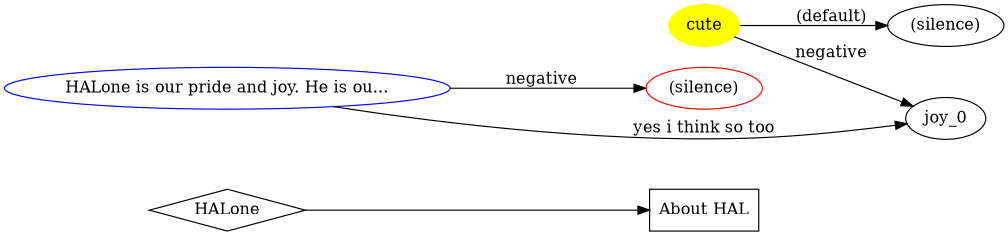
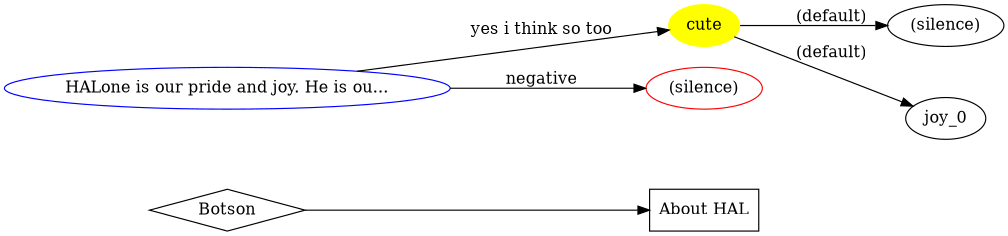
edge "cute" -> "joy_0": label "negative" -> "(default)"
edge "HALone is our pride and joy. He is ou..." -> "joy_0": now "HALone is our pride and joy. He is ou..." -> "cute"
node "HALone": label "HALone" -> "Botson"
